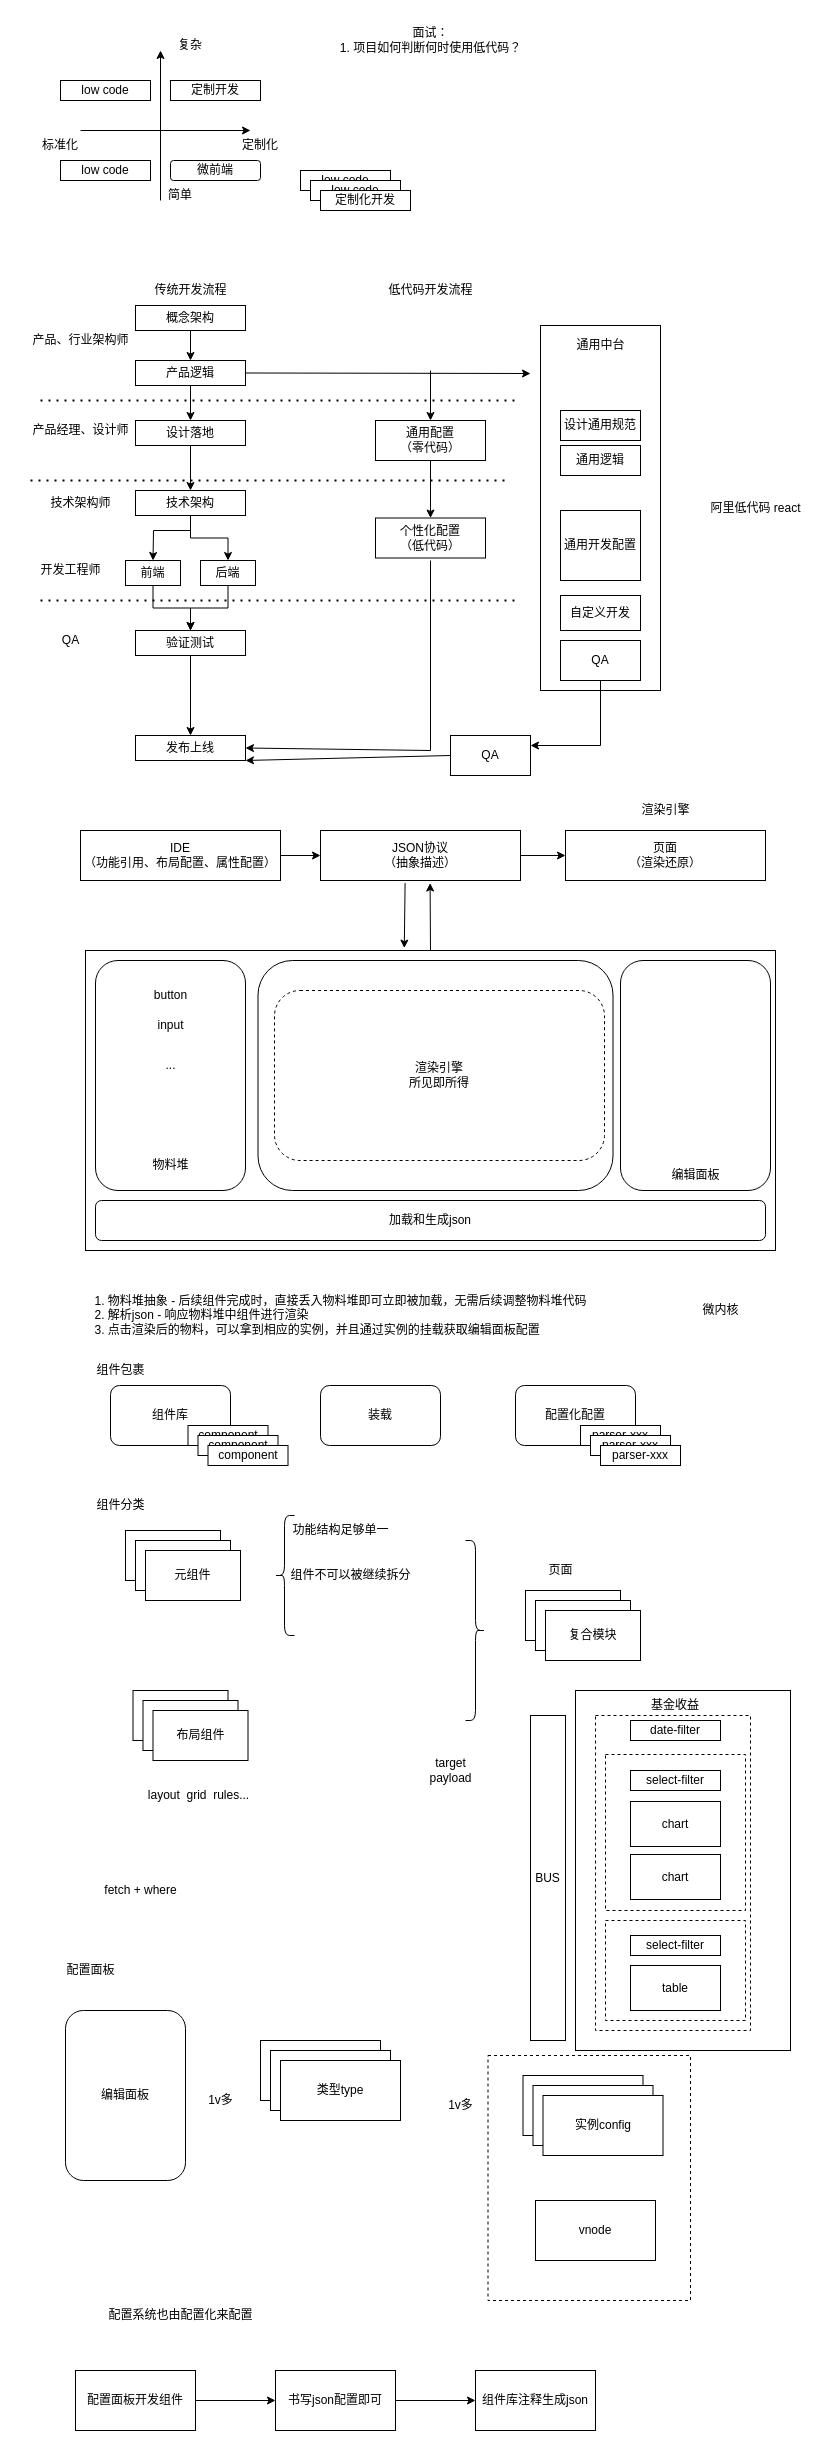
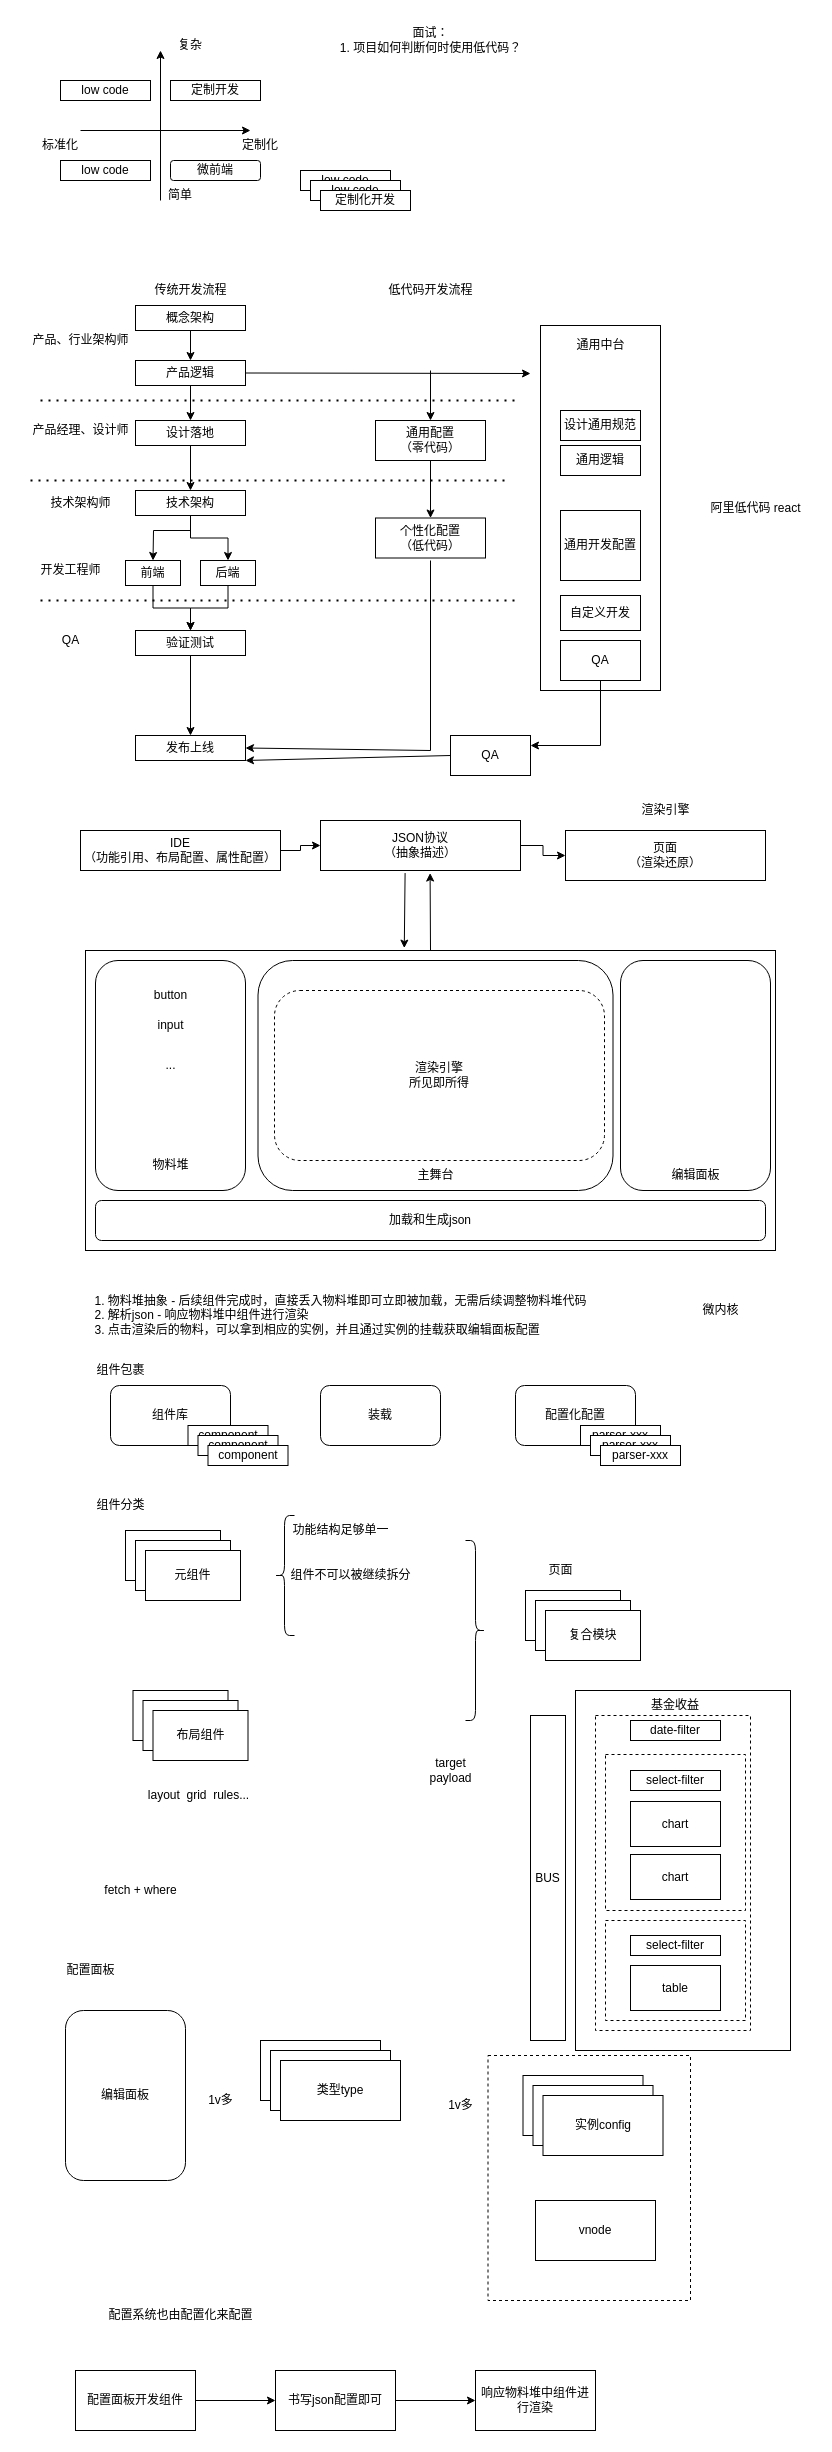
node "IDE （功能引用、布局配置、属性配置）": size 200x50 -> 200x40
node "JSON协议 （抽象描述）": moved (421, 856) -> (421, 846)
node "主舞台": added
node "组件库注释生成json": label "组件库注释生成json" -> "响应物料堆中组件进行渲染"
